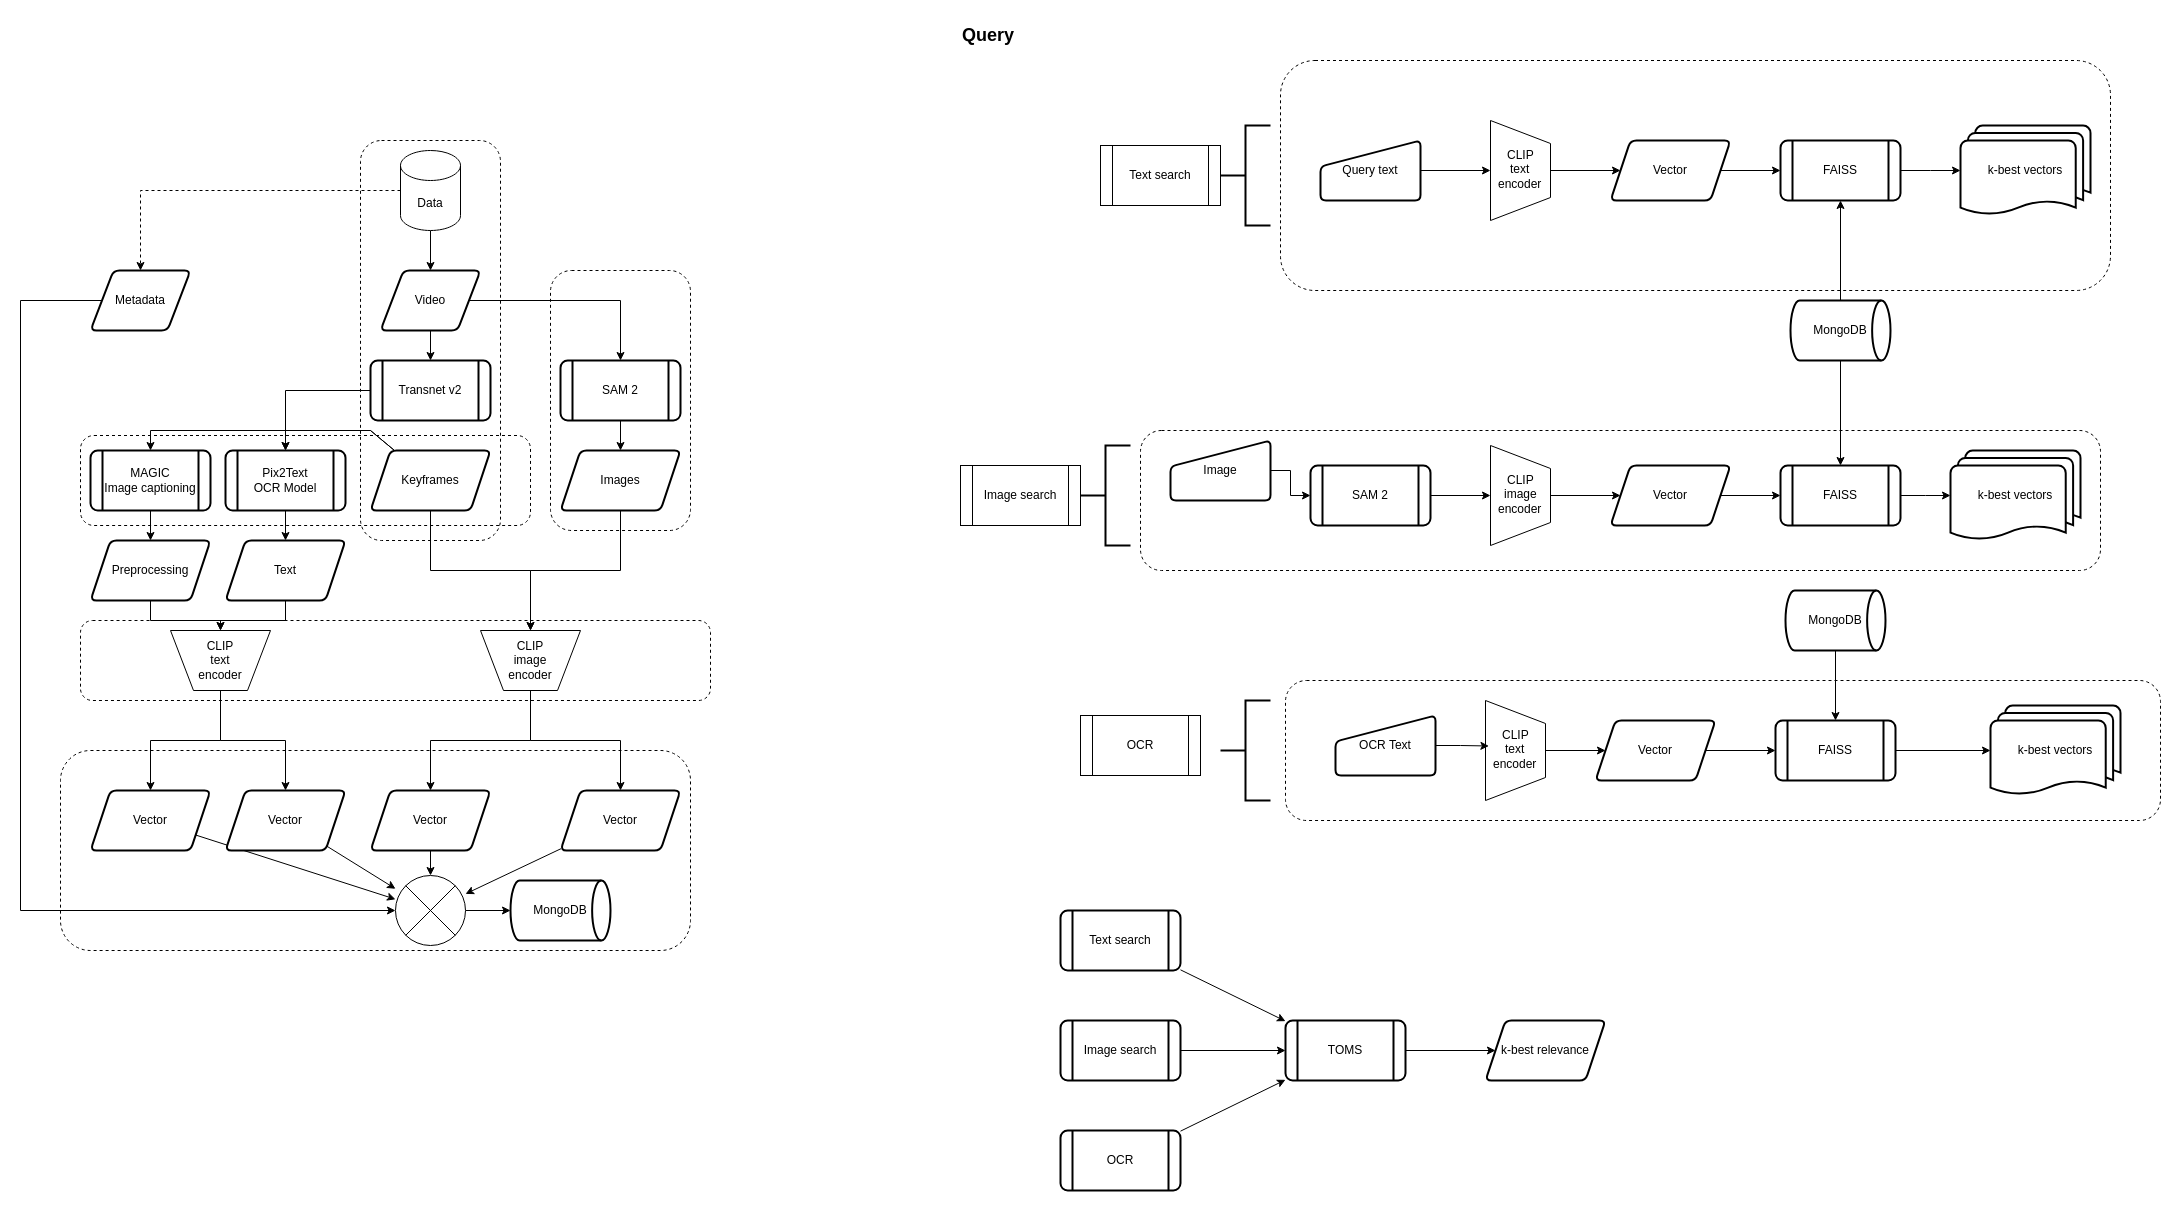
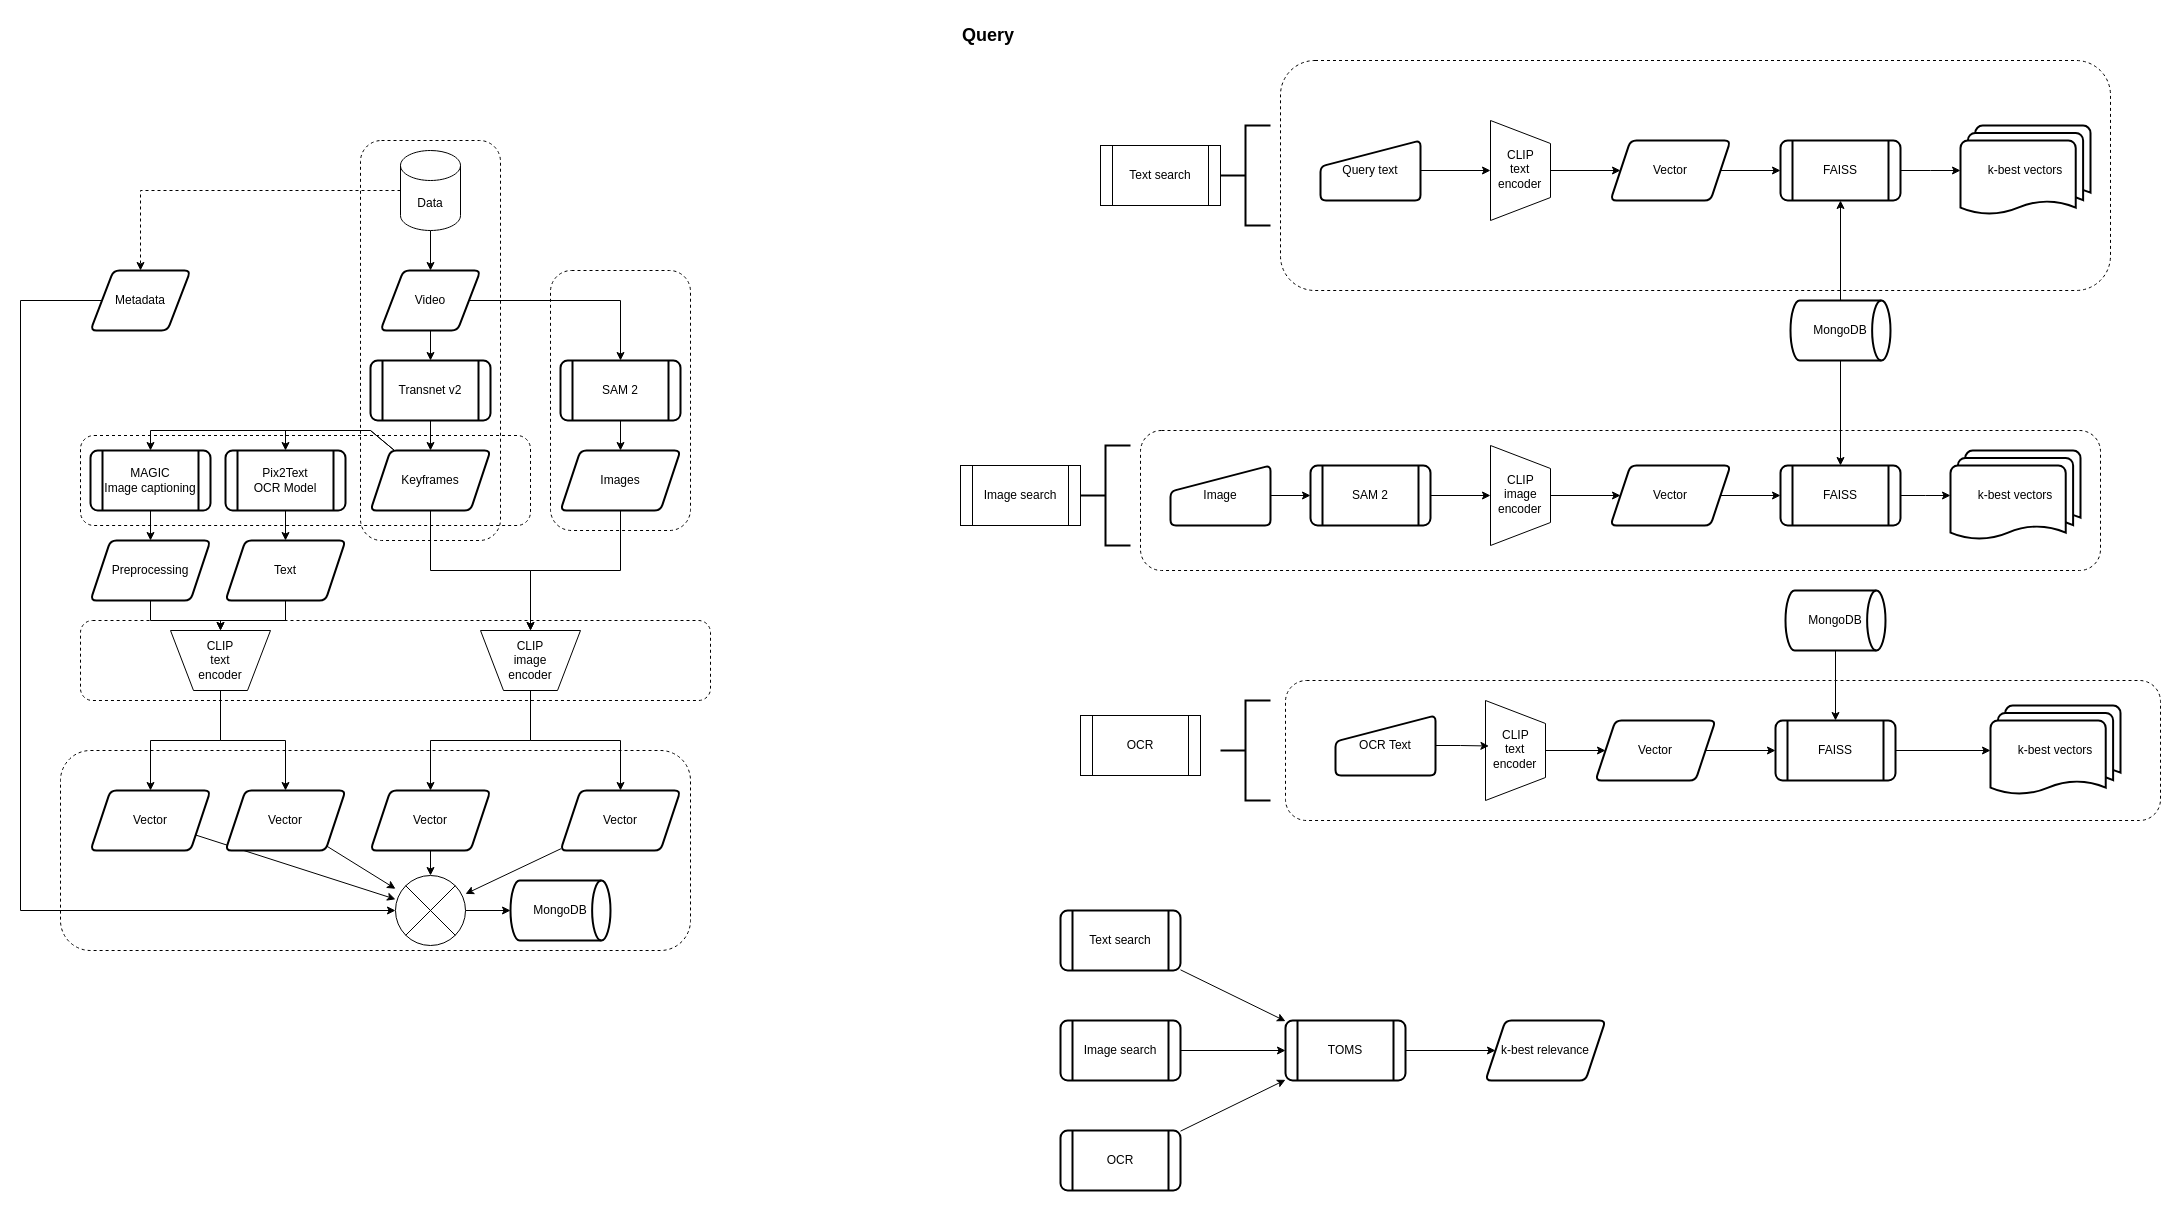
edge "Transnet v2" -> "Pix2Text OCR Model": now "Transnet v2" -> "Keyframes"
node "Image": moved (1221, 471) -> (1221, 496)
